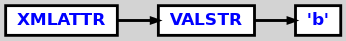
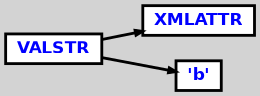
edge "XMLATTR" -> "VALSTR": reversed
